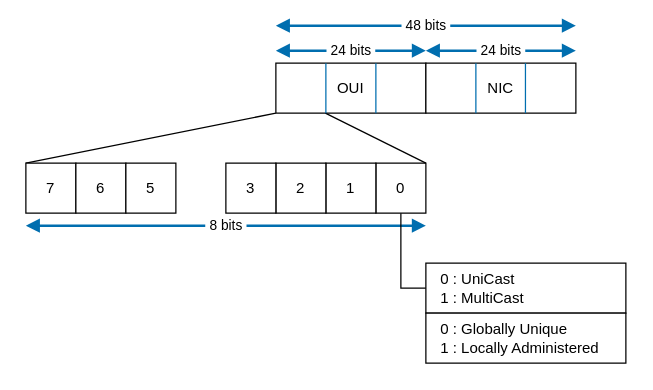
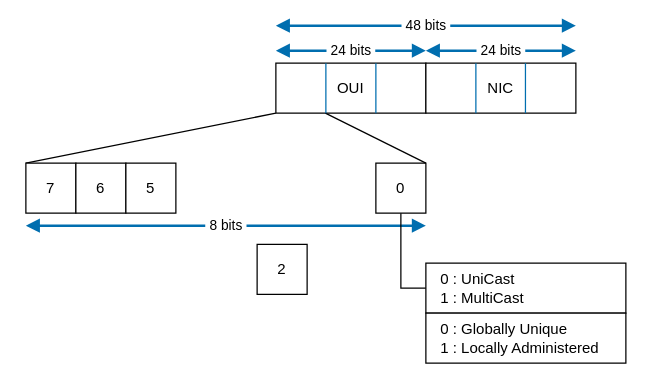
node "3": removed
node "2": moved (301, 188) -> (282, 269)
node "1": removed
